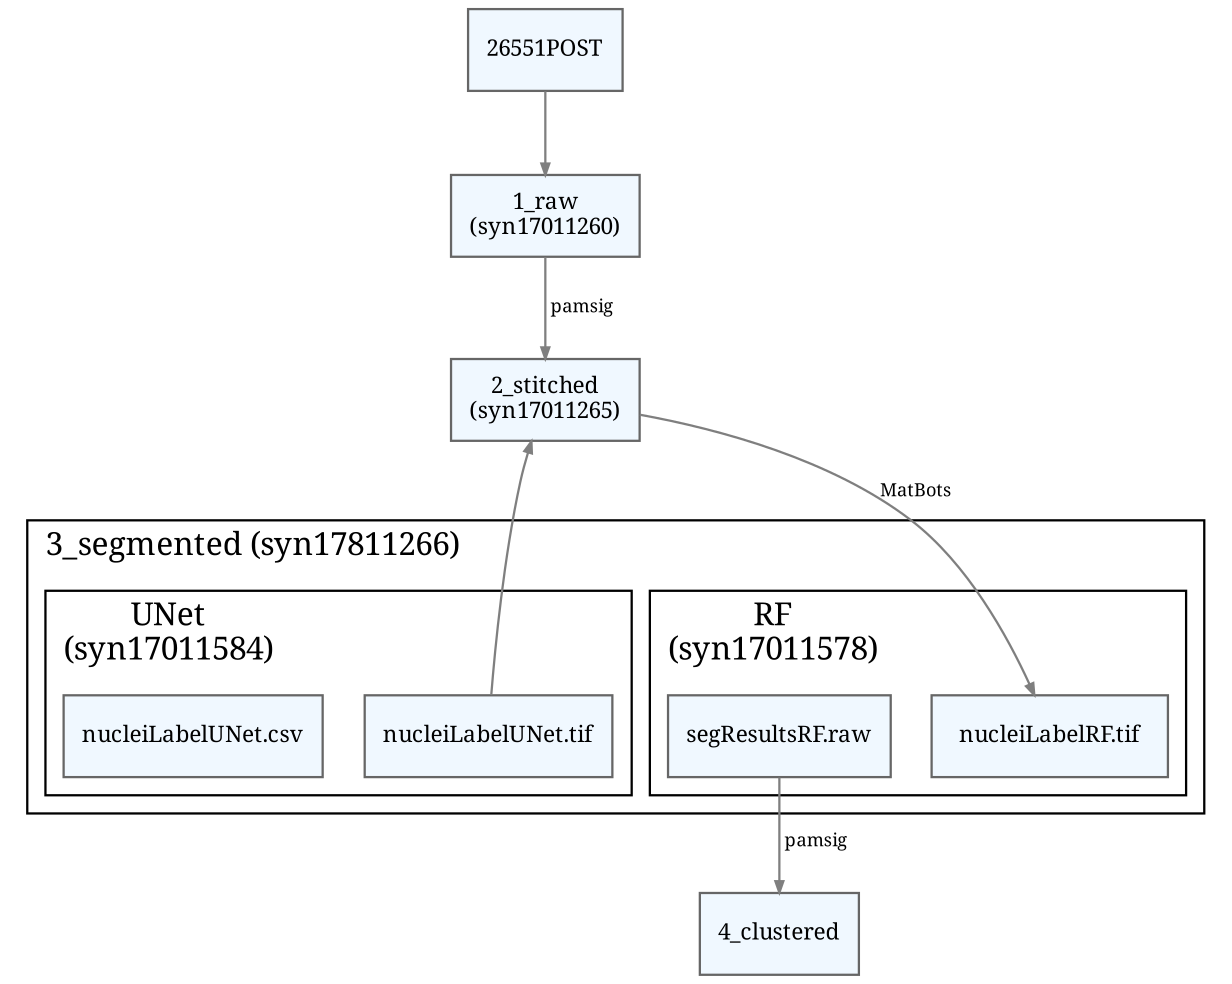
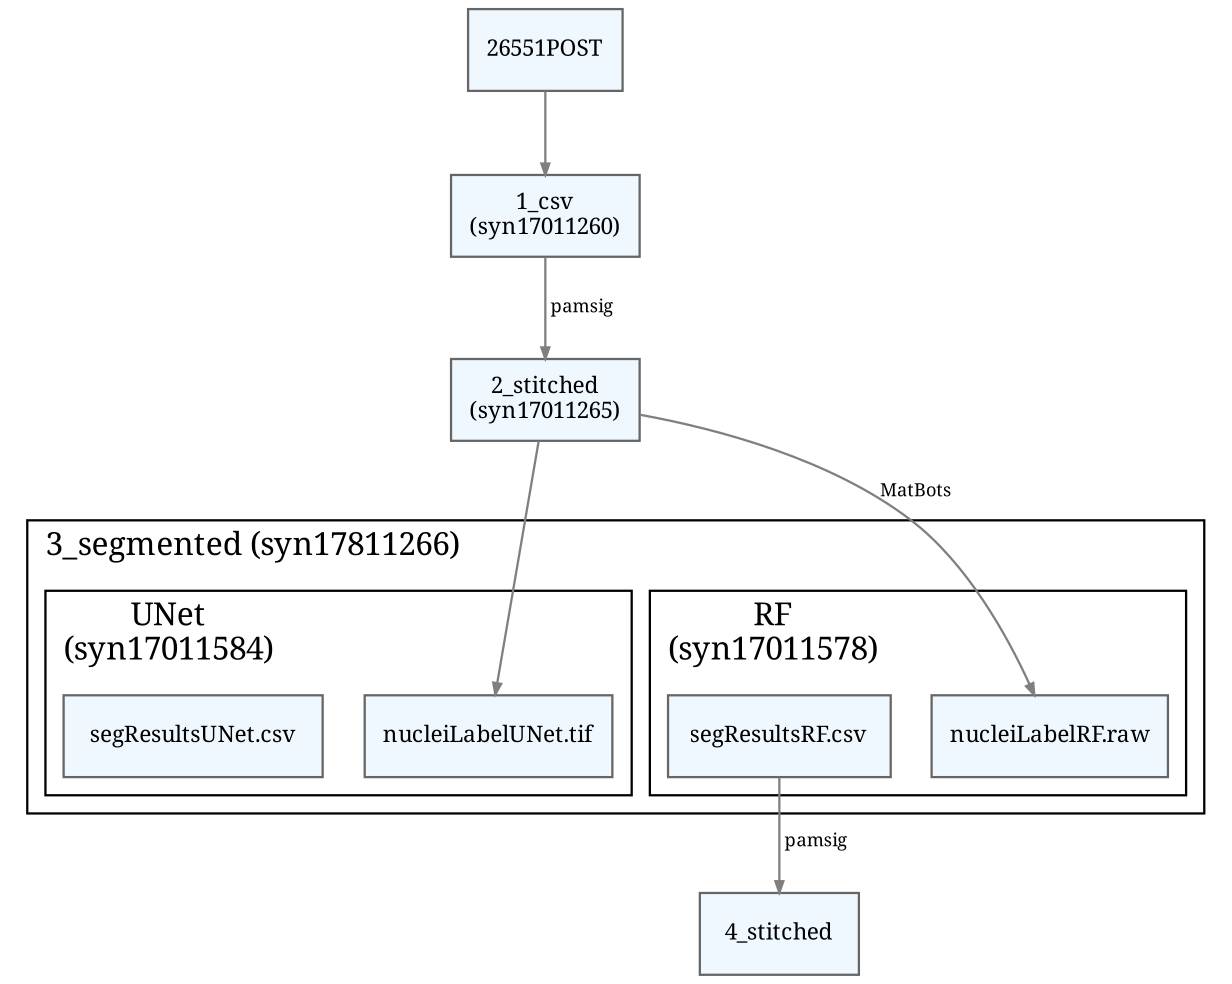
node "1_raw (syn17011260)": label "1_raw (syn17011260)" -> "1_csv (syn17011260)"
edge "nucleiLabelUNet.tif" -> "2_stitched (syn17011265)": reversed
node "nucleiLabelUNet.csv": label "nucleiLabelUNet.csv" -> "segResultsUNet.csv"
node "segResultsRF.raw": label "segResultsRF.raw" -> "segResultsRF.csv"
node "nucleiLabelRF.tif": label "nucleiLabelRF.tif" -> "nucleiLabelRF.raw"
node "4_clustered": label "4_clustered" -> "4_stitched"
